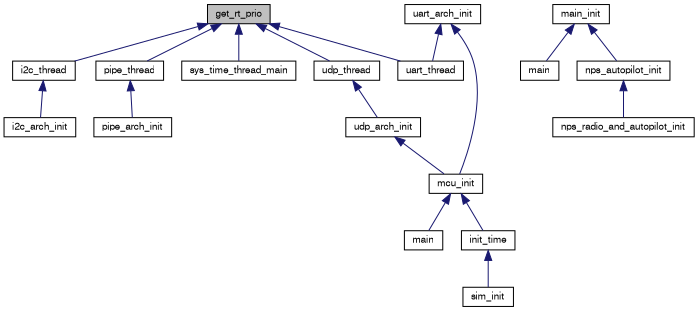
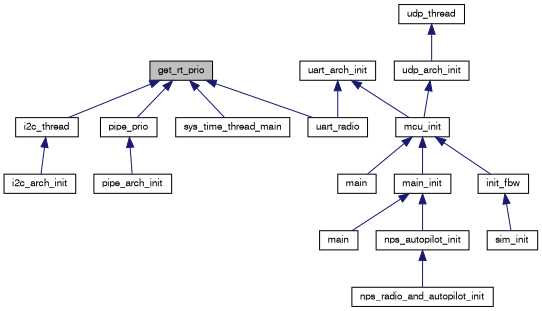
edge "udp_thread" -> "get_rt_prio": removed
node "pipe_thread": label "pipe_thread" -> "pipe_prio"
node "uart_thread": label "uart_thread" -> "uart_radio"
edge "main_init" -> "mcu_init": added
node "init_time": label "init_time" -> "init_fbw"
